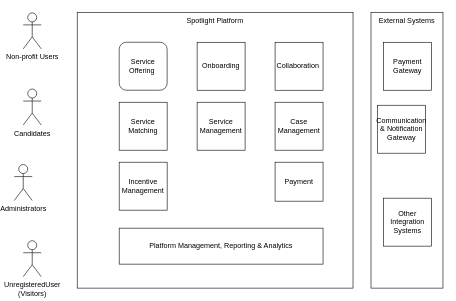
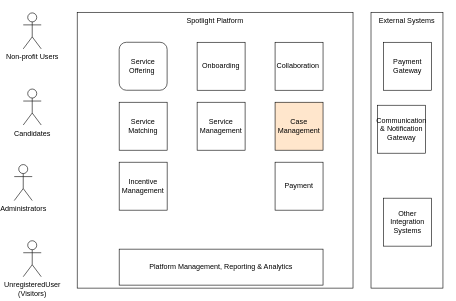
node "Case Management": fillcolor #ffffff -> #ffe6cc
node "Payment": size 48x39 -> 48x48
node "Platform Management, Reporting & Analytics": moved (221, 246) -> (221, 267)
